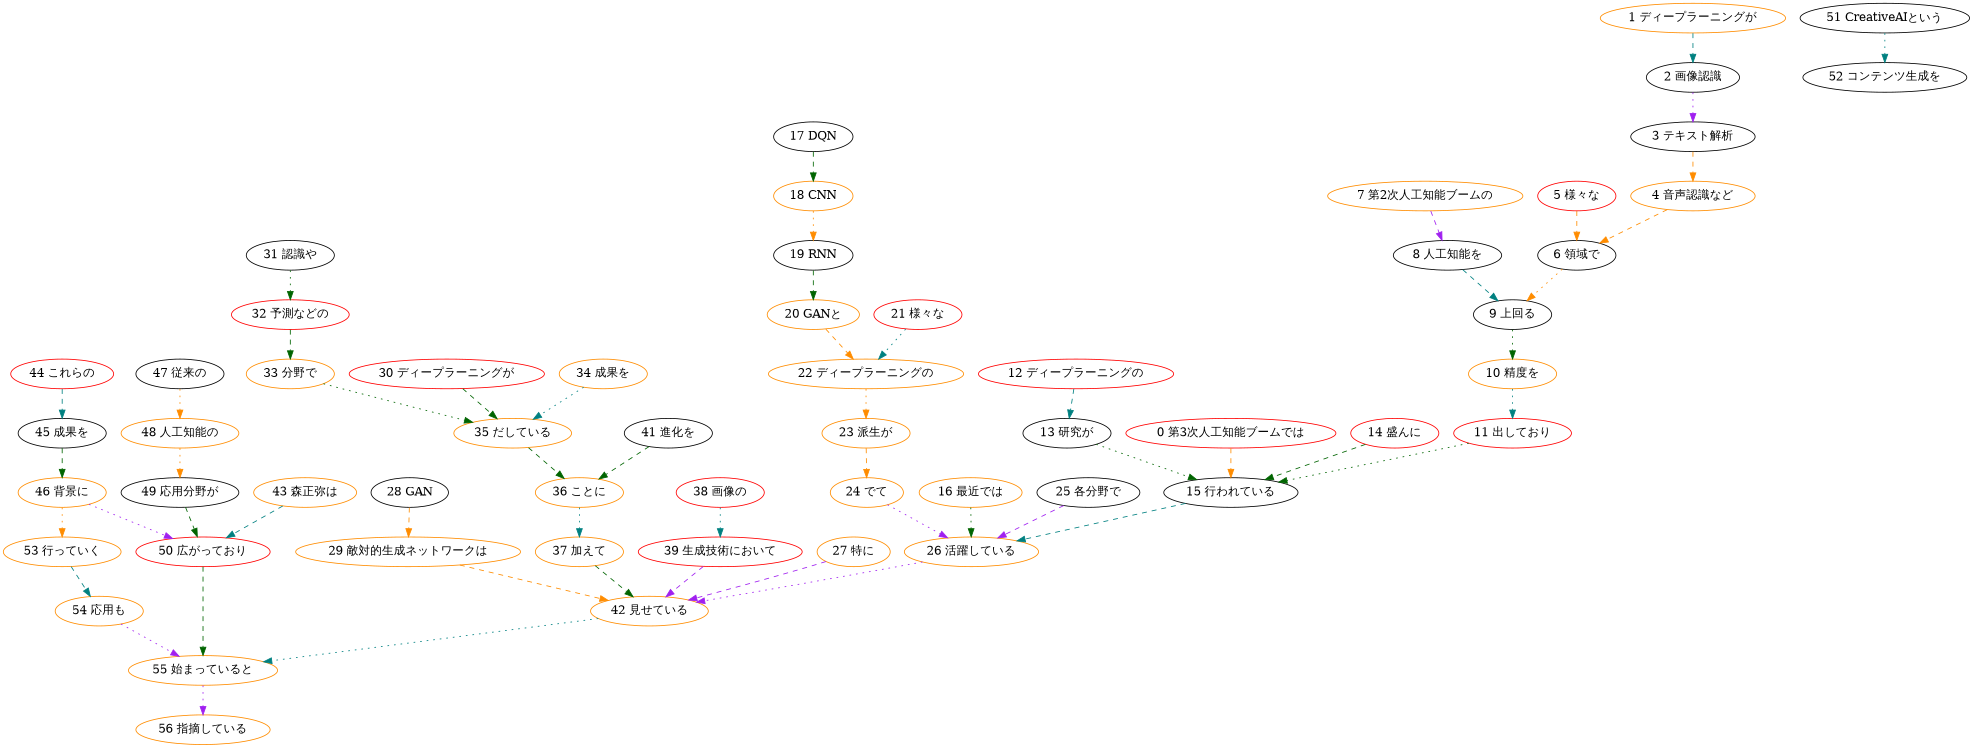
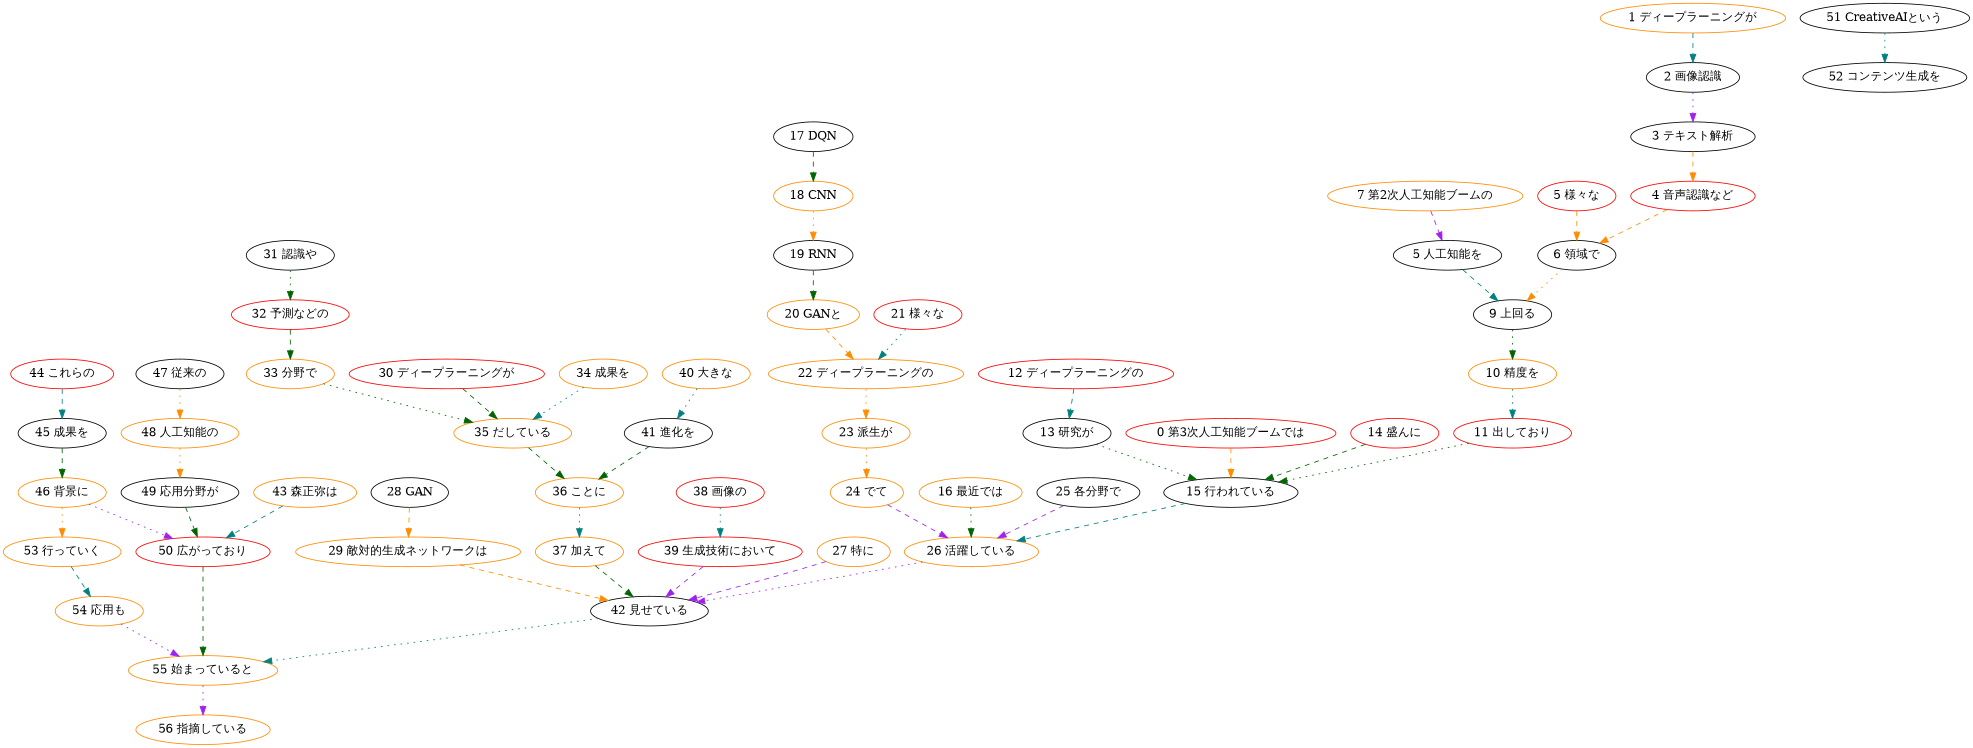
node "4 音声認識など": color darkorange -> red
node "8 人工知能を": label "8 人工知能を" -> "5 人工知能を"
node "40 大きな": added
edge "23 派生が" -> "24 でて": style dashed -> dotted
edge "24 でて" -> "26 活躍している": style dotted -> dashed
node "42 見せている": color darkorange -> black
